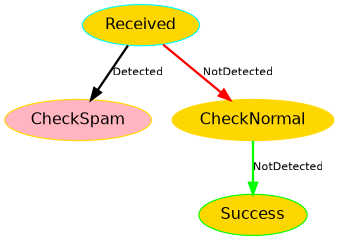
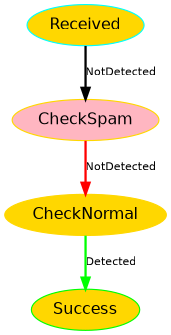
edge "Received" -> "CheckNormal": now "CheckSpam" -> "CheckNormal"
edge "Received" -> "CheckSpam": label "Detected" -> "NotDetected"
edge "CheckNormal" -> "Success": label "NotDetected" -> "Detected"
